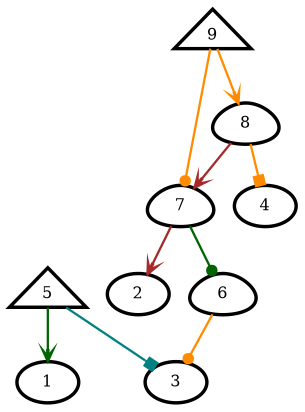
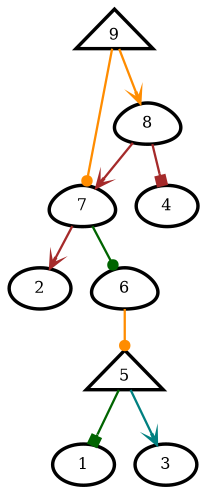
edge "8" -> "4": color darkorange -> brown
edge "5" -> "1": arrowhead vee -> box
edge "5" -> "3": arrowhead box -> vee
edge "6" -> "3": now "6" -> "5"
